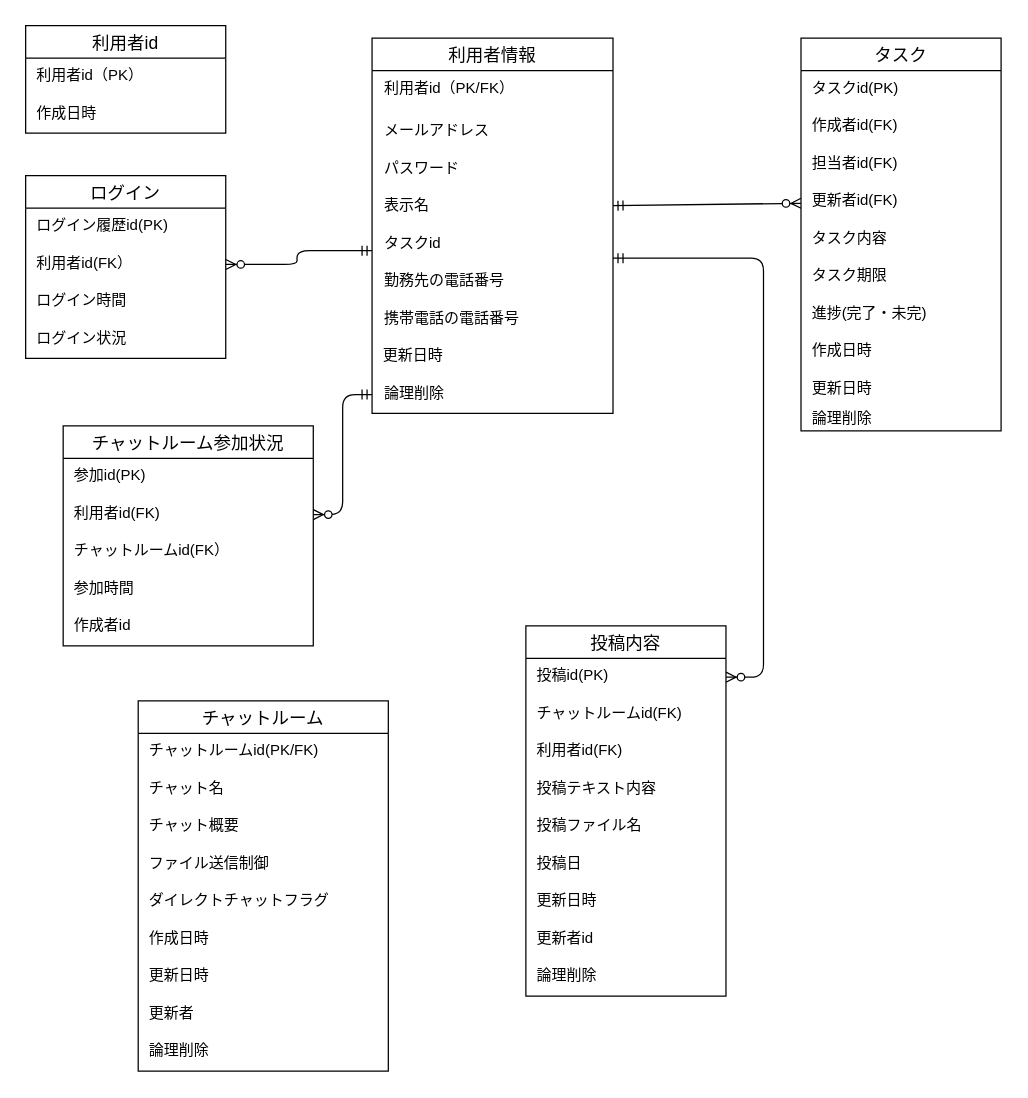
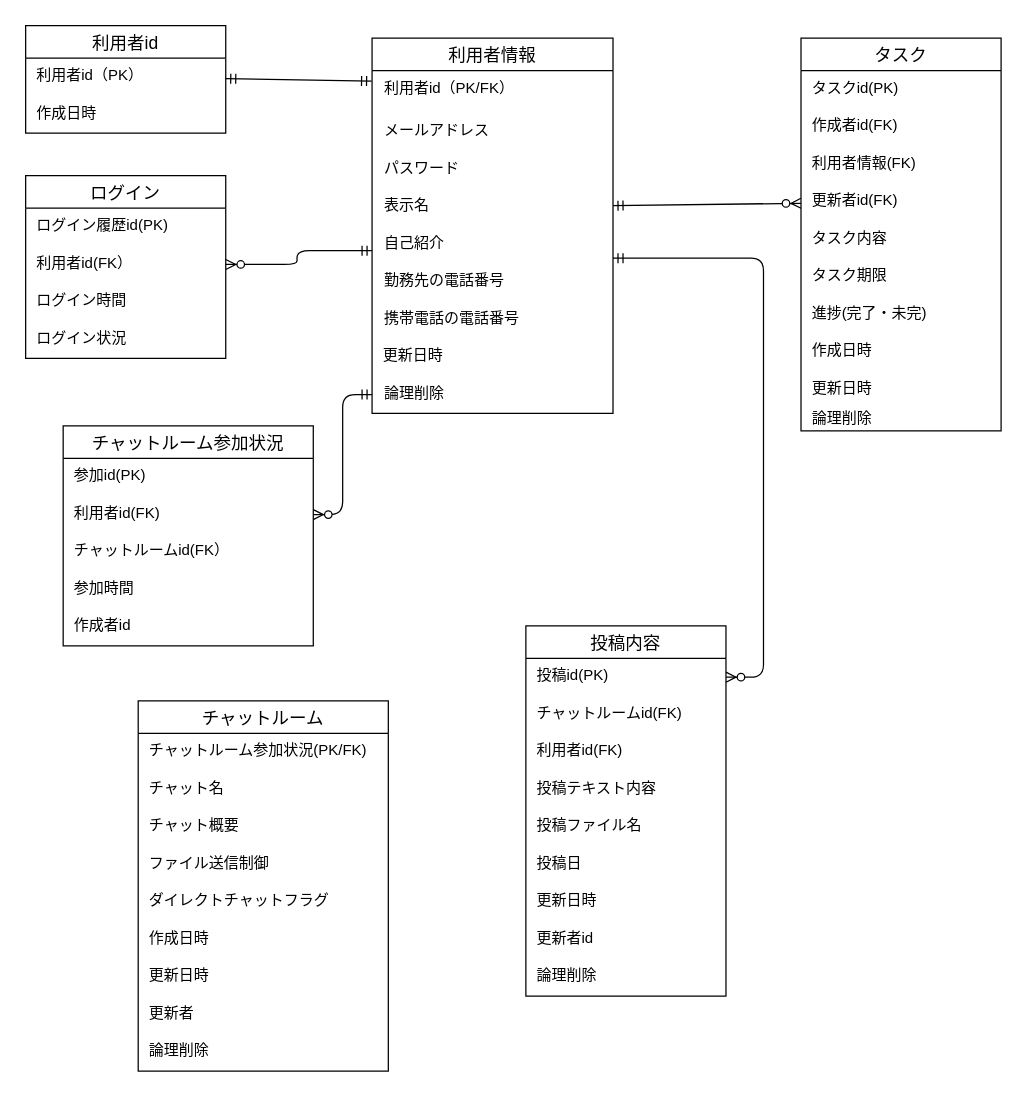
edge "利用者id（PK）" -- "利用者id（PK/FK）": added
node "担当者id(FK)": label "担当者id(FK)" -> "利用者情報(FK)"
node "タスクid": label "タスクid" -> "自己紹介"
node "チャットルームid(PK/FK)": label "チャットルームid(PK/FK)" -> "チャットルーム参加状況(PK/FK)"
